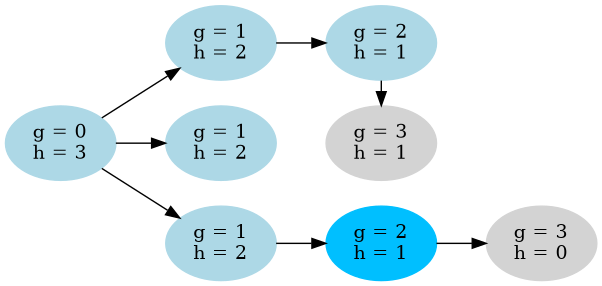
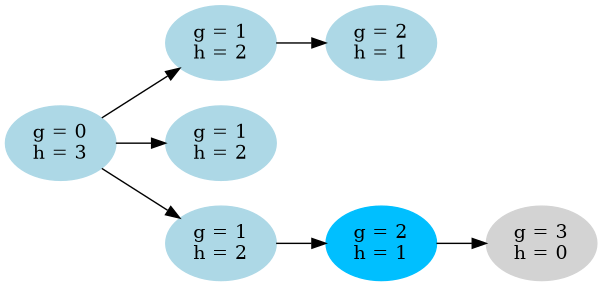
node "g = 3 h = 1": removed
